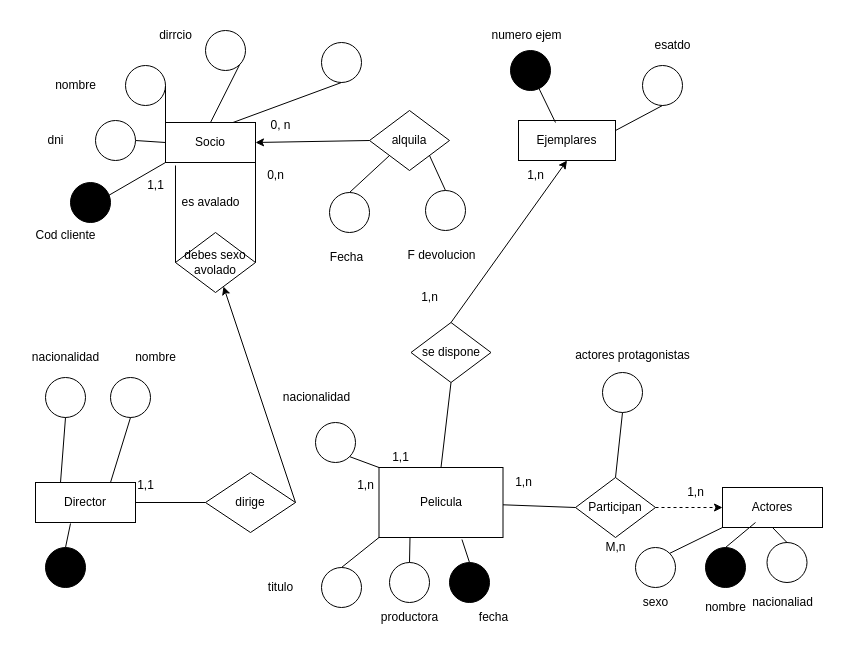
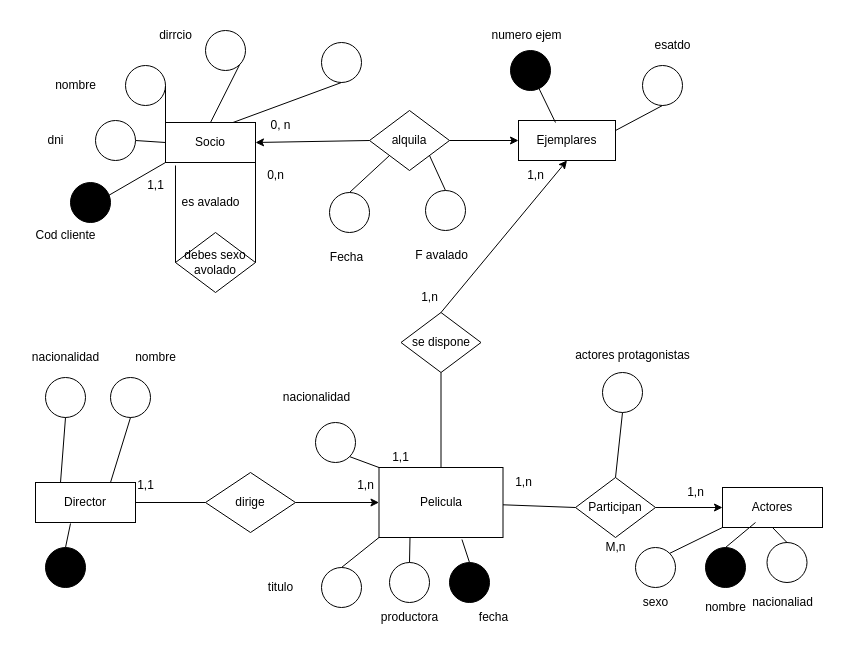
edge "alquila" -> "Ejemplares": added
node "F devolucion": label "F devolucion" -> "F avalado"
node "se dispone": moved (451, 353) -> (441, 343)
edge "dirige" -> "debes sexo avolado": now "dirige" -> "Pelicula"
edge "Participan" -> "Actores": style dashed -> solid
